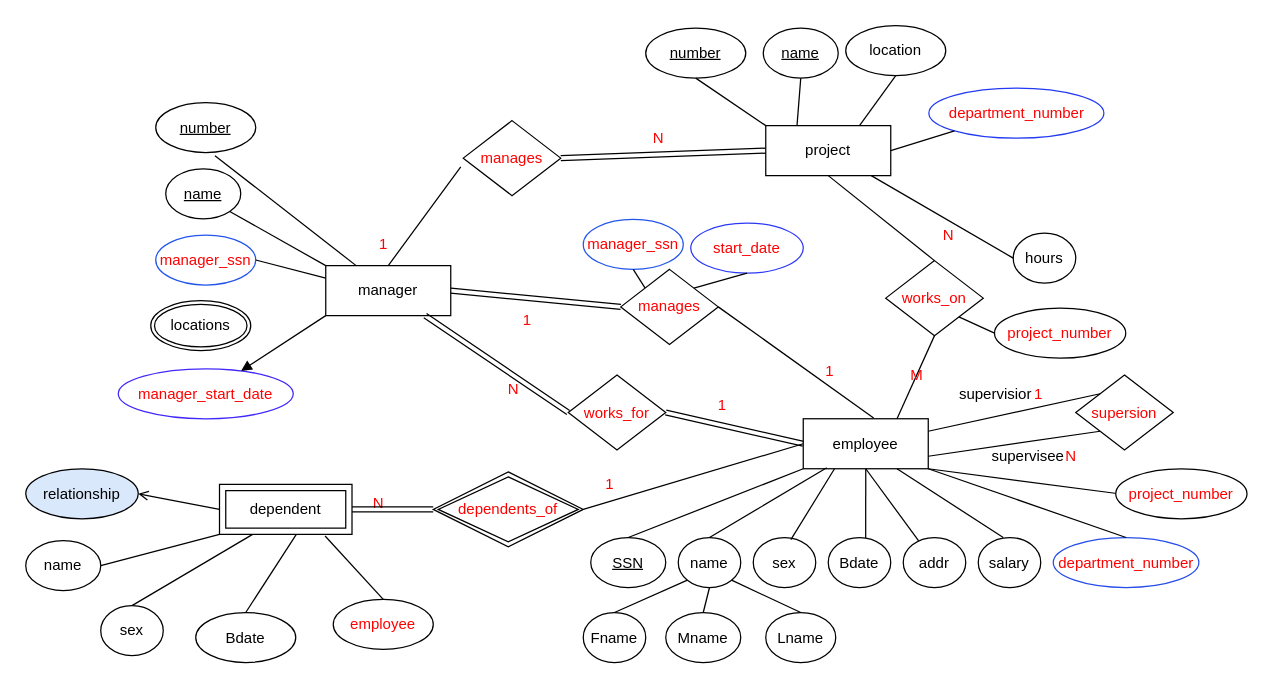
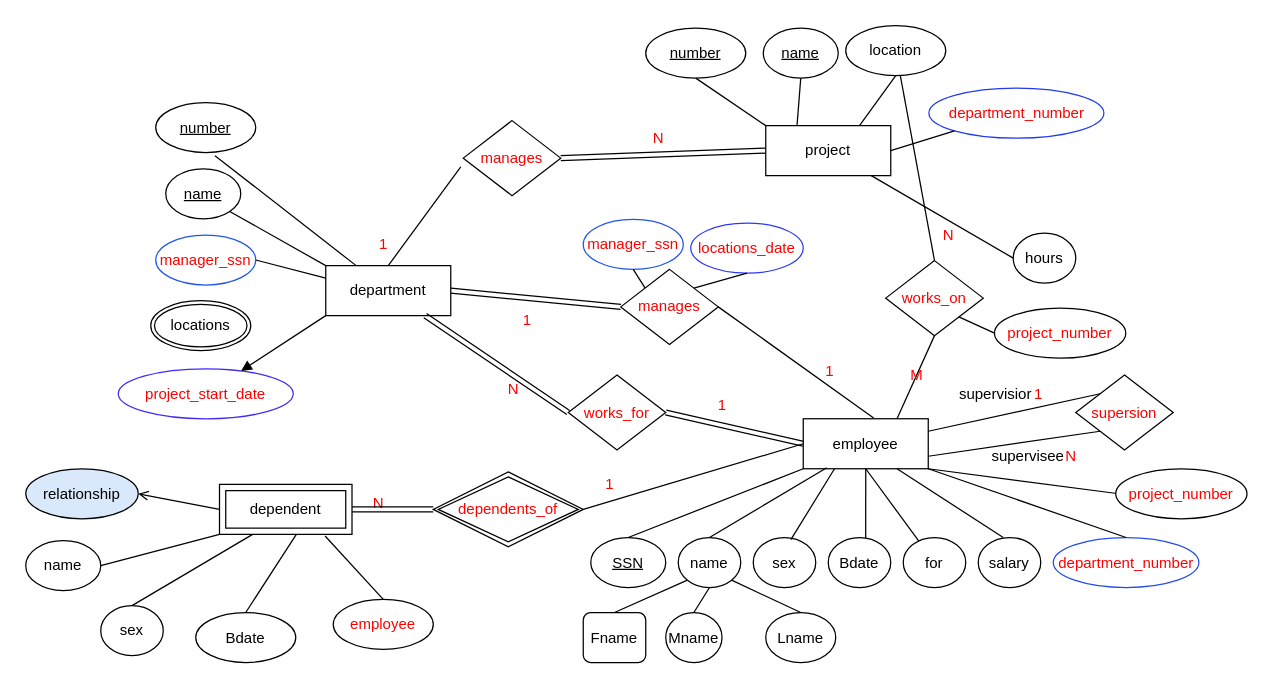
edge "project" -- "works_on": now "location" -- "works_on"
node "start_date": label "start_date" -> "locations_date"
node "manager": label "manager" -> "department"
node "manager_start_date": label "manager_start_date" -> "project_start_date"
node "addr": label "addr" -> "for"
node "Fname": shape ellipse -> rounded rectangle
node "Mname": size 75x50 -> 56x50
